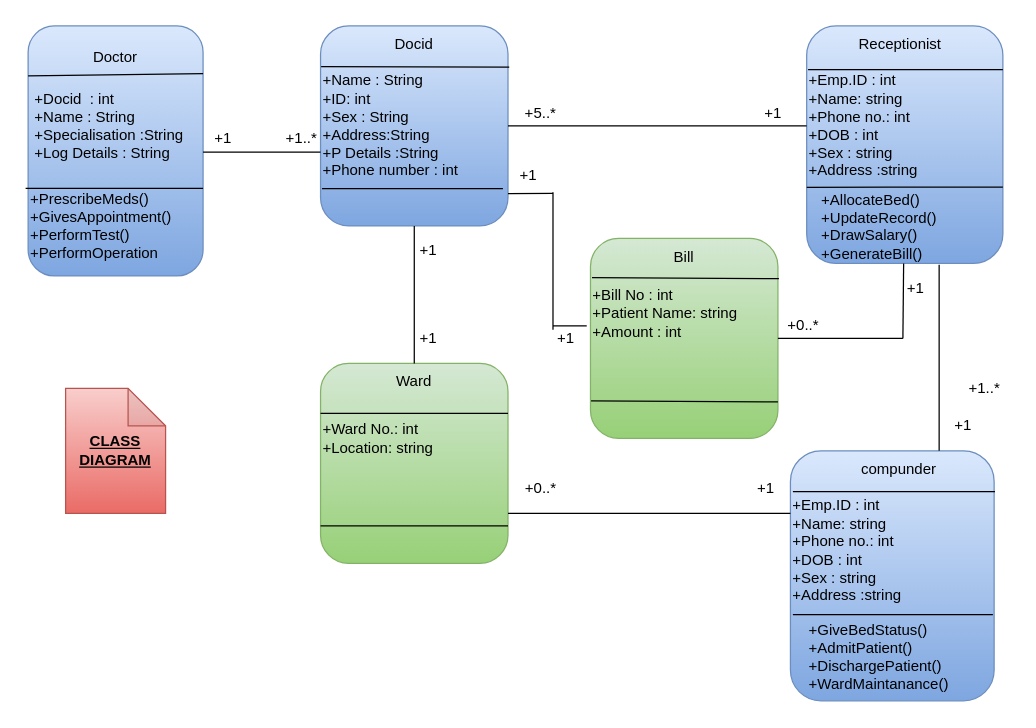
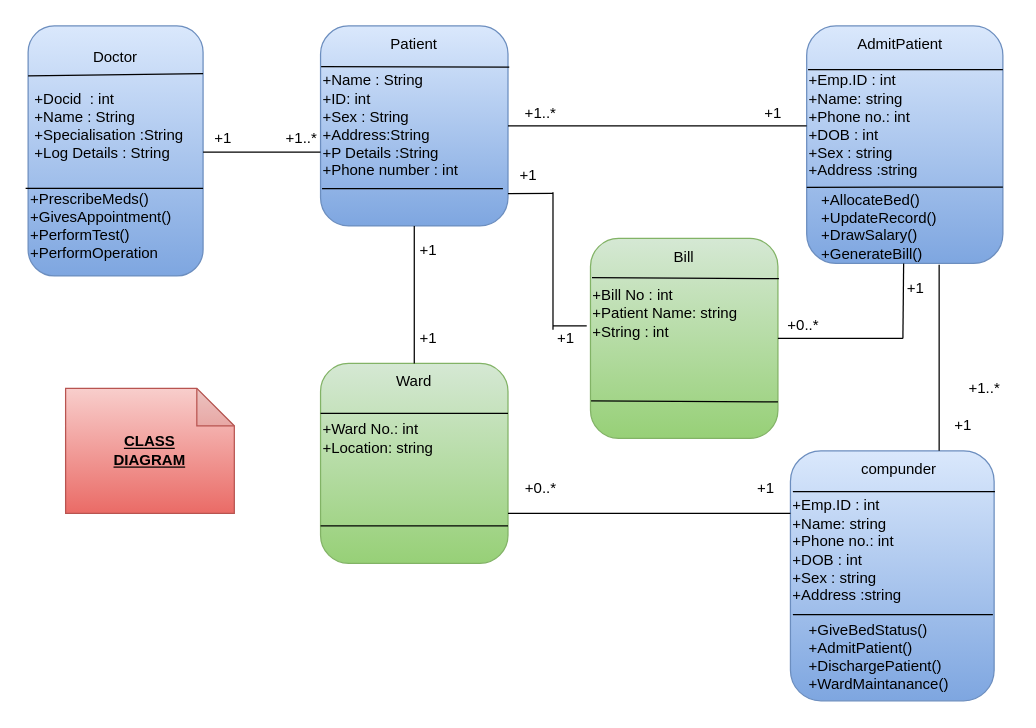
node "Docid": label "Docid" -> "Patient"
node "Receptionist": label "Receptionist" -> "AdmitPatient"
node "+5..* +1": label "+5..* +1" -> "+1..* +1"
node "+Bill No : int +Patient Name: string +Amount : int": label "+Bill No : int +Patient Name: string +Amount : int" -> "+Bill No : int +Patient Name: string +String : int"
node "CLASS DIAGRAM": size 100x125 -> 169x125
